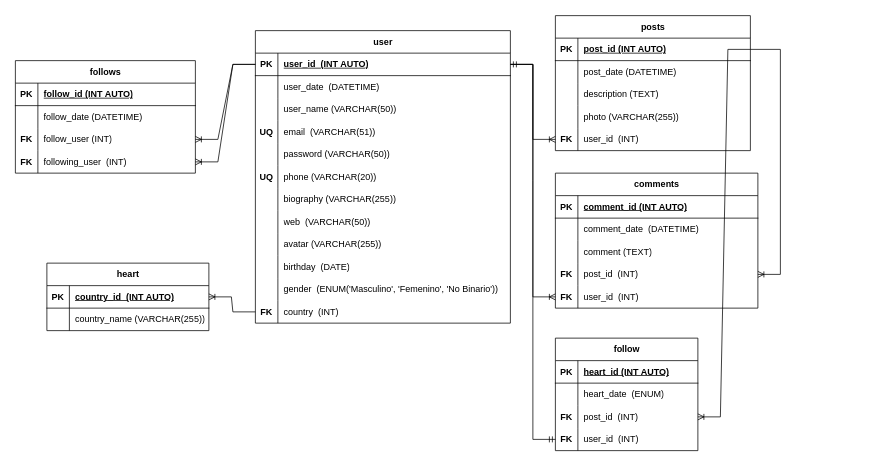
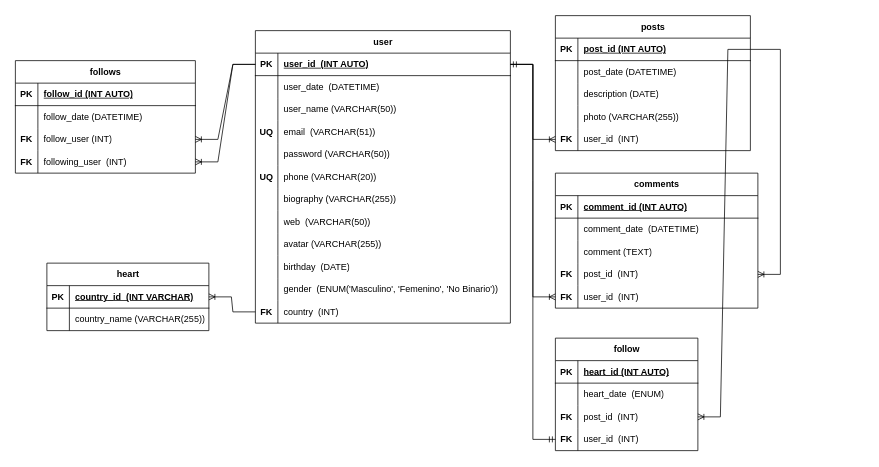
node "description (TEXT)": label "description (TEXT)" -> "description (DATE)"
node "country_id (INT AUTO)": label "country_id (INT AUTO)" -> "country_id (INT VARCHAR)"
